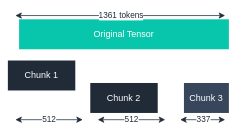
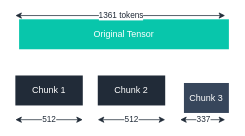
node "Chunk 1": moved (42, 75) -> (49, 90)
node "Chunk 2": moved (124, 98) -> (132, 90)
